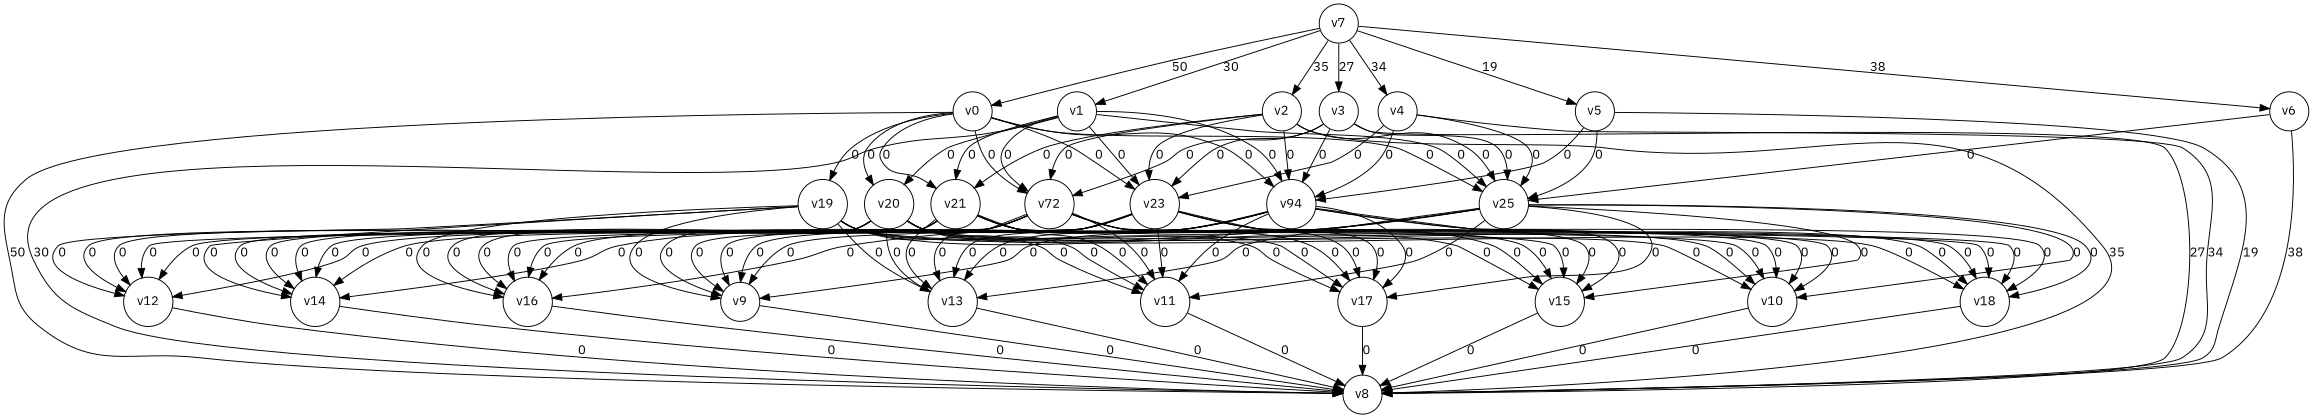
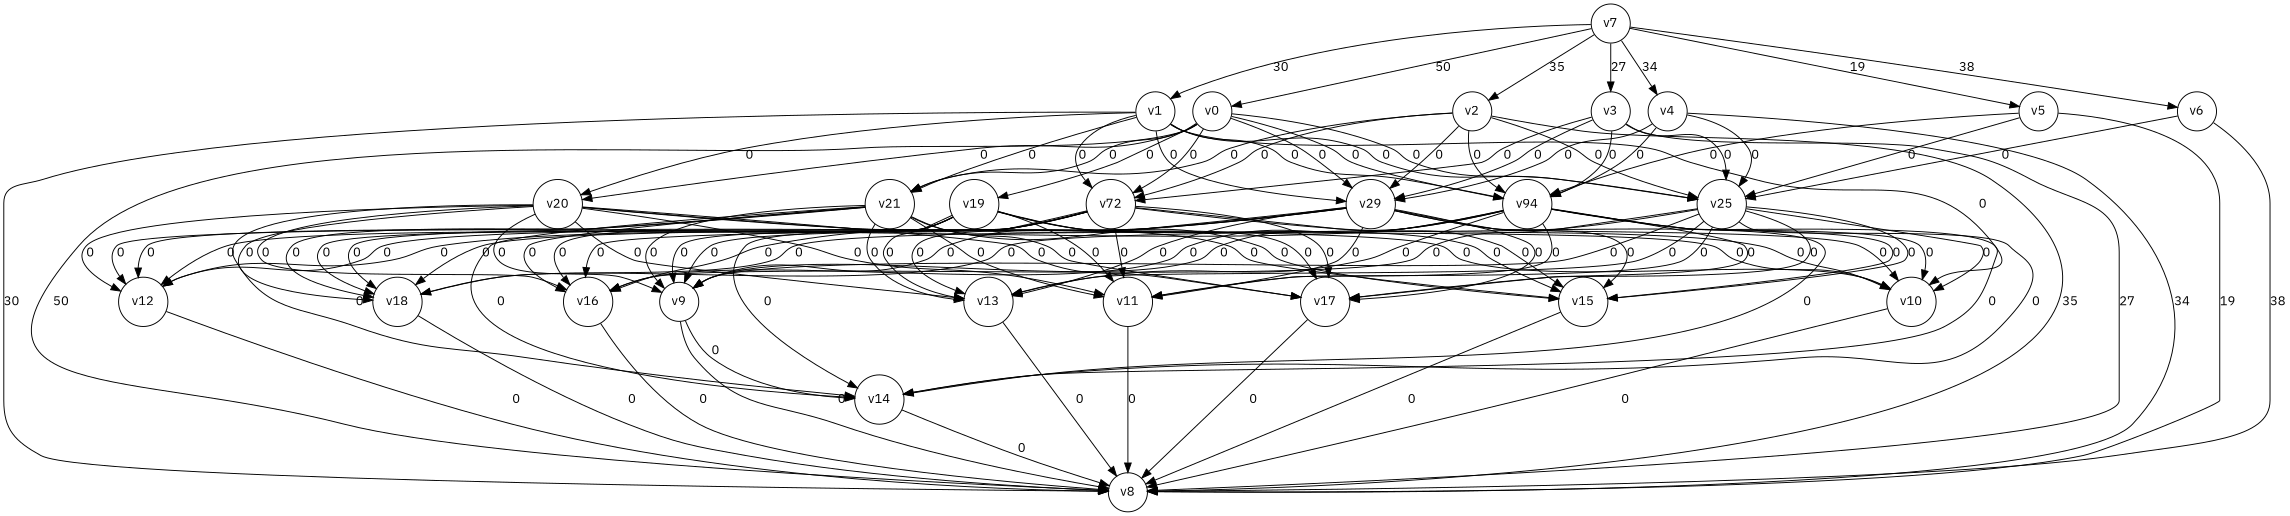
node "v23": label "v23" -> "v29"
edge "v19" -> "v14": now "v9" -> "v14"
edge "v21" -> "v10": now "v1" -> "v10"
